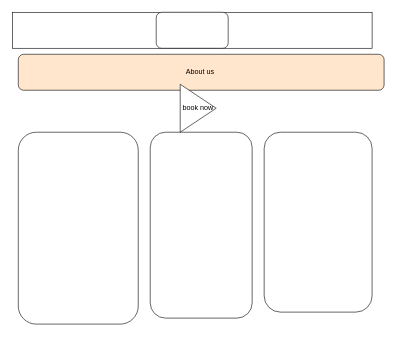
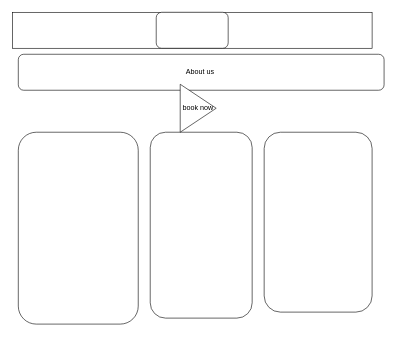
node "About us": fillcolor #ffe6cc -> #ffffff
